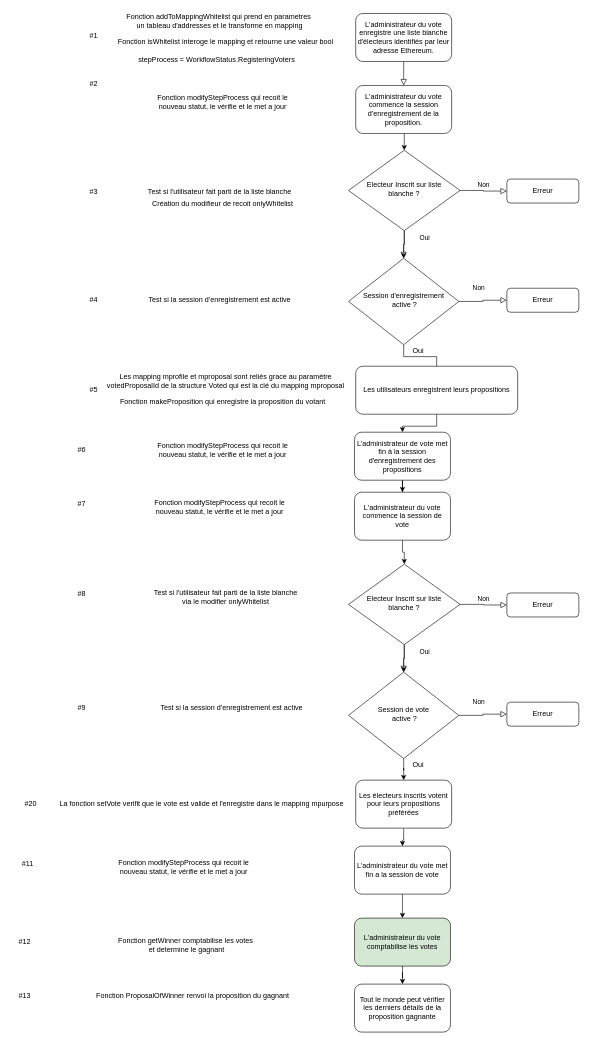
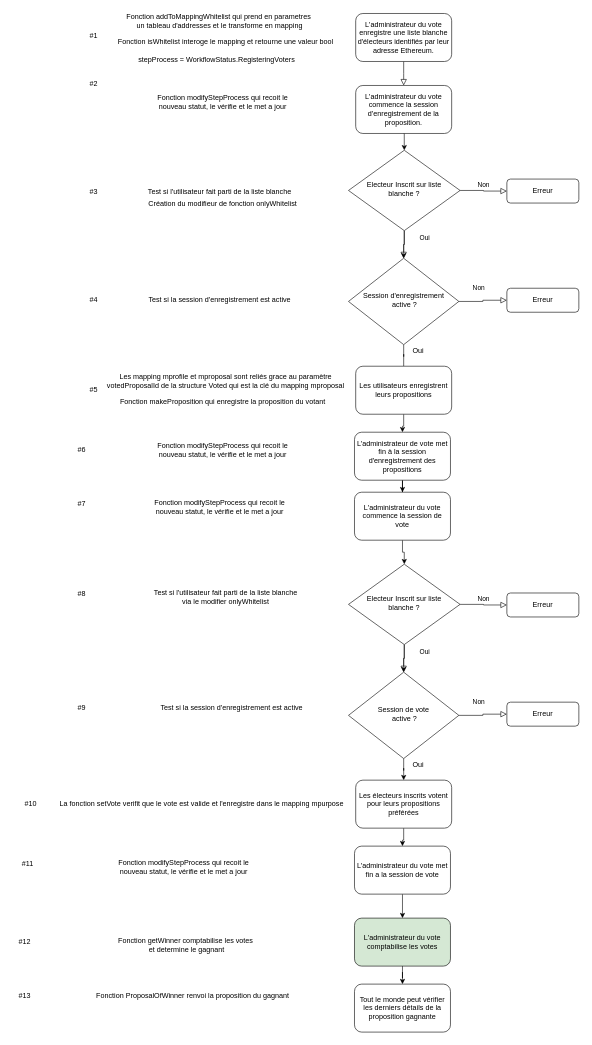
node "Création du modifieur de recoit onlyWhitelist": label "Création du modifieur de recoit onlyWhitelist" -> "Création du modifieur de fonction onlyWhitelist"
node "Les utilisateurs enregistrent leurs propositions": size 162x48 -> 96x48
node "#20": label "#20" -> "#10"
